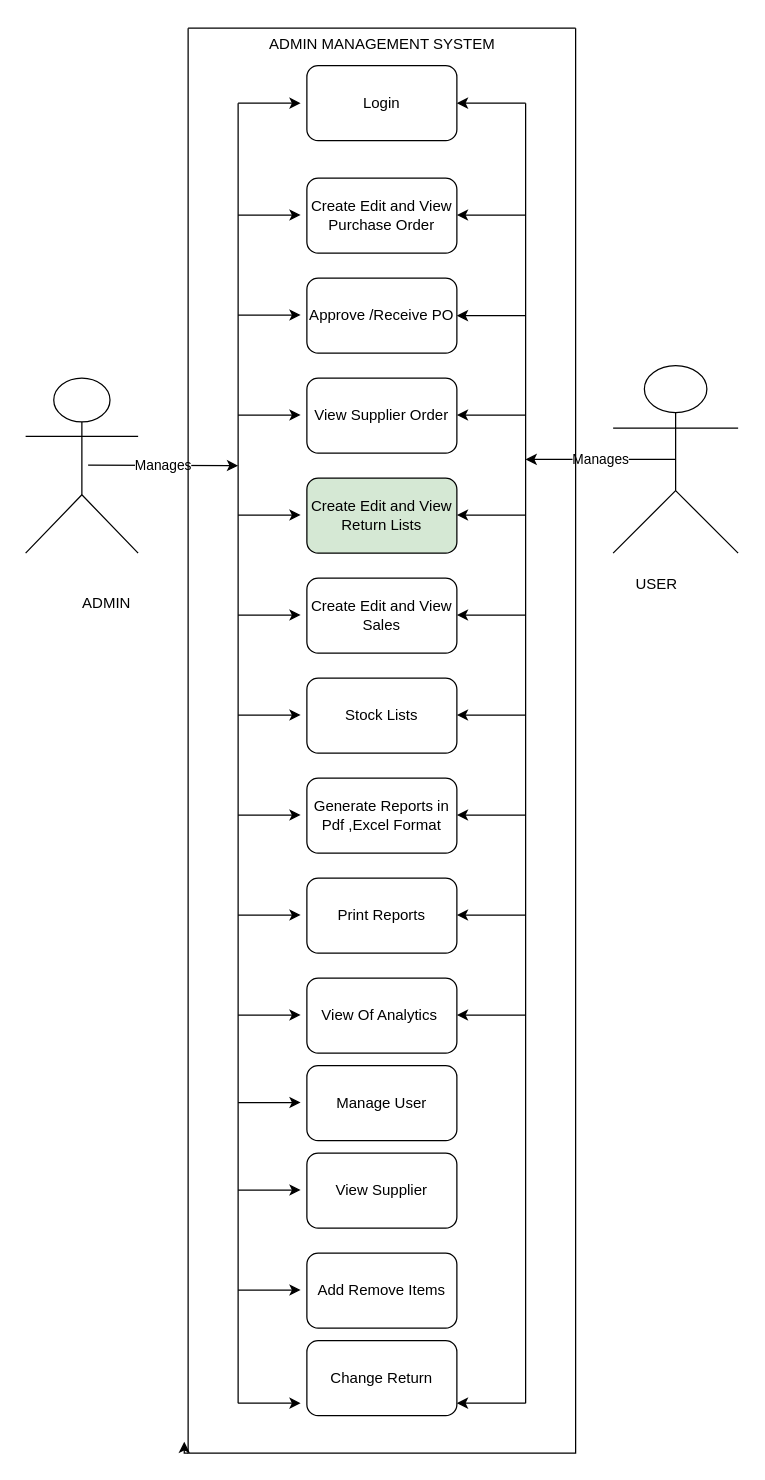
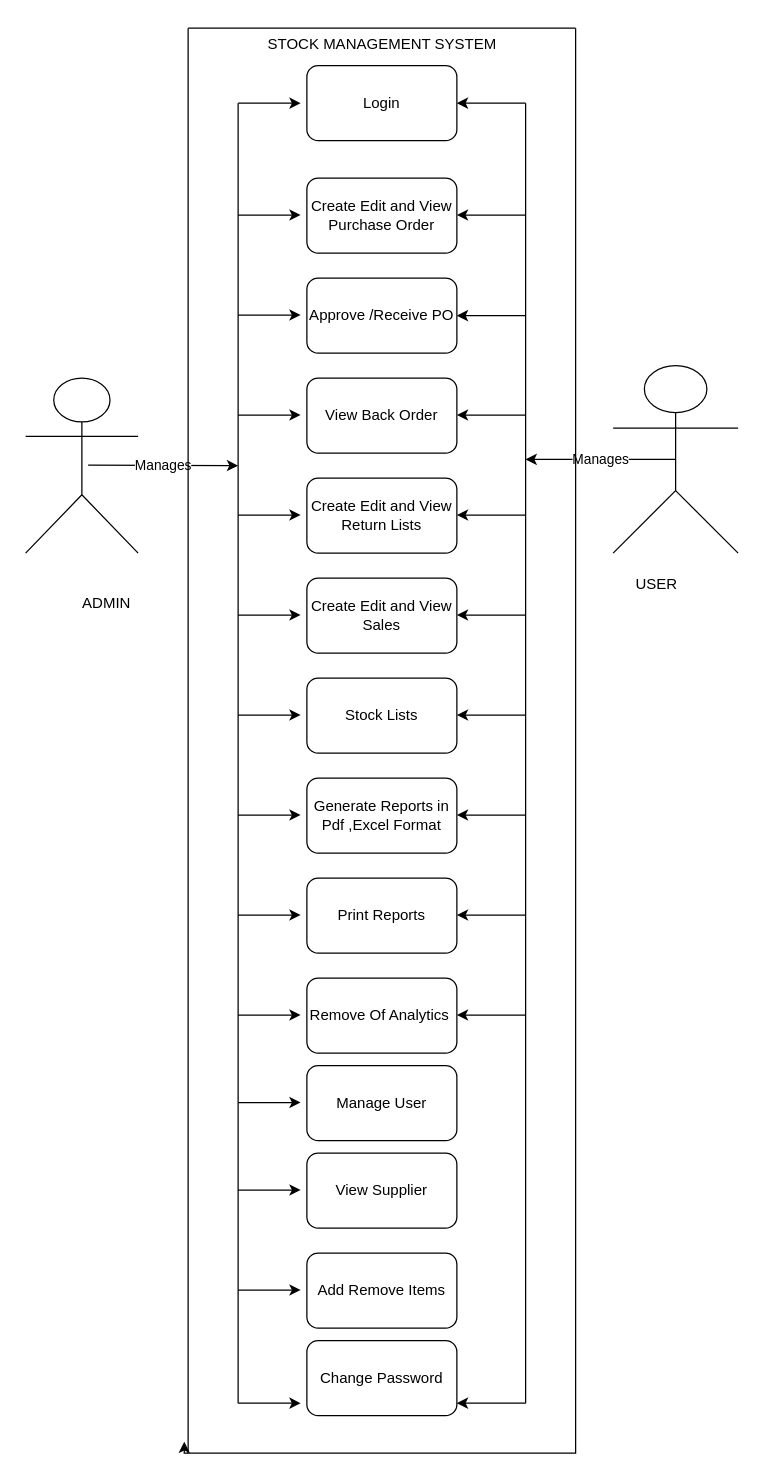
node "ADMIN MANAGEMENT SYSTEM": label "ADMIN MANAGEMENT SYSTEM" -> "STOCK MANAGEMENT SYSTEM"
node "View Supplier Order": label "View Supplier Order" -> "View Back Order"
node "Create Edit and View Return Lists": fillcolor #d5e8d4 -> #ffffff
node "View Of Analytics": label "View Of Analytics" -> "Remove Of Analytics"
node "Change Return": label "Change Return" -> "Change Password"
